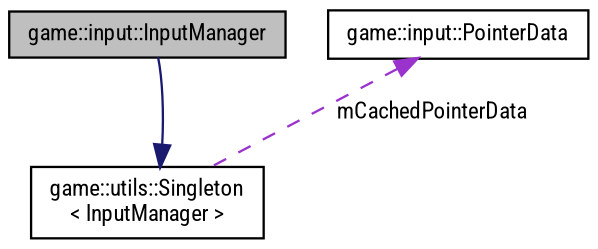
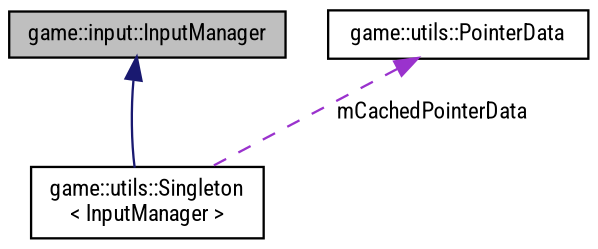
node "game::input::PointerData": label "game::input::PointerData" -> "game::utils::PointerData"
edge "game::input::InputManager" -> "game::utils::Singleton < InputManager >": reversed
